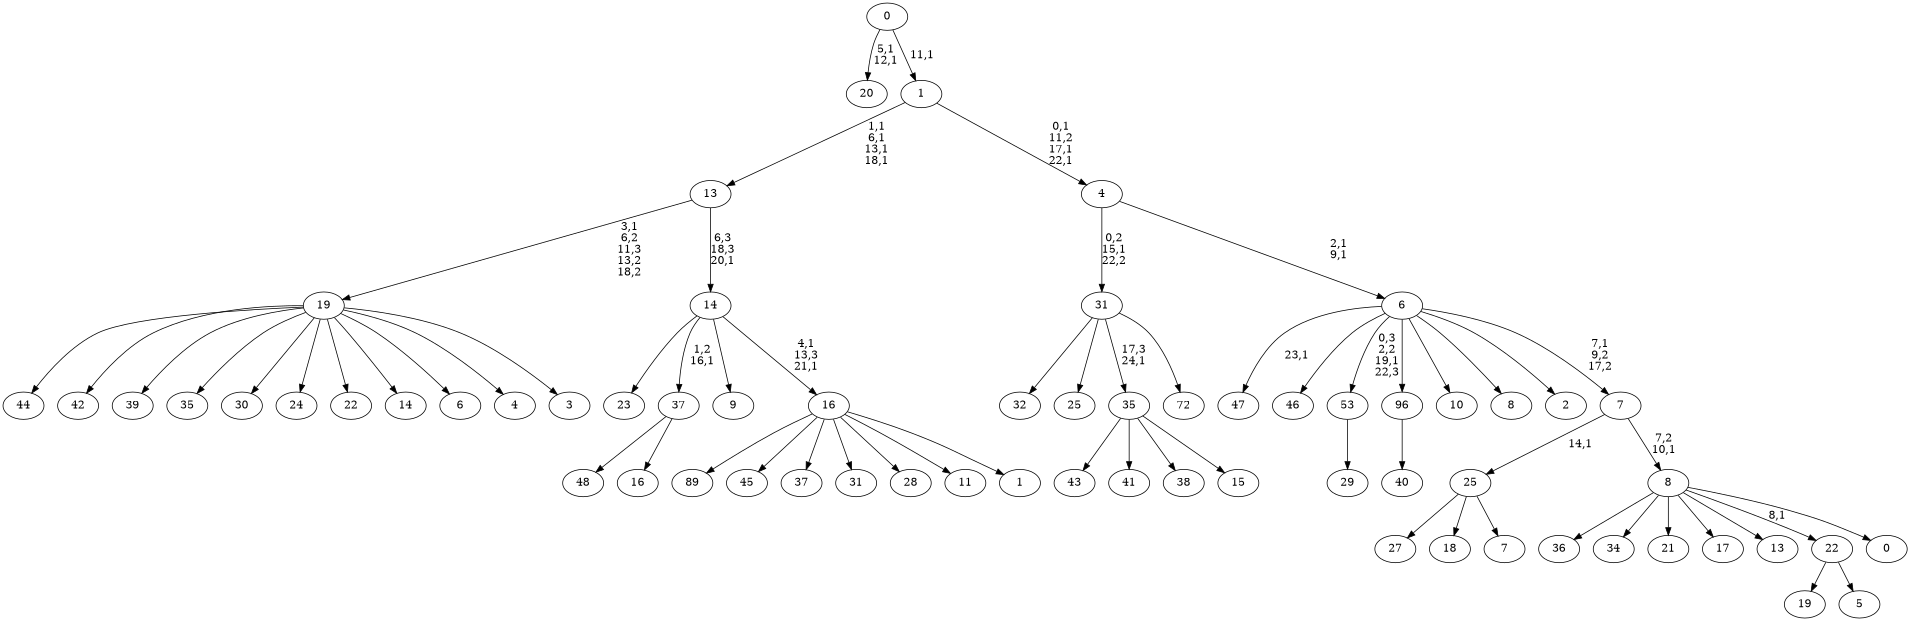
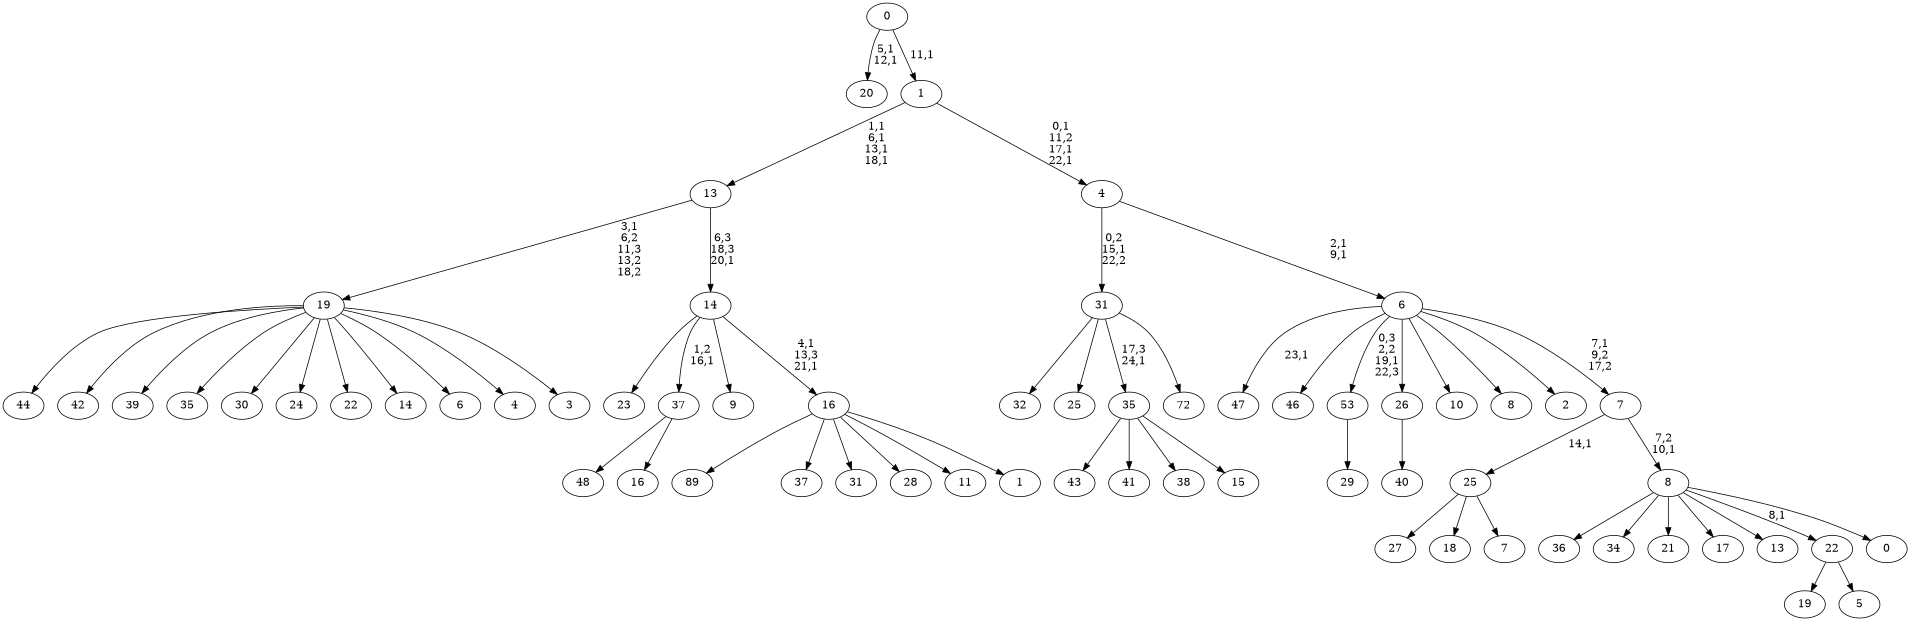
node "96": label "96" -> "26"
node "45": removed
